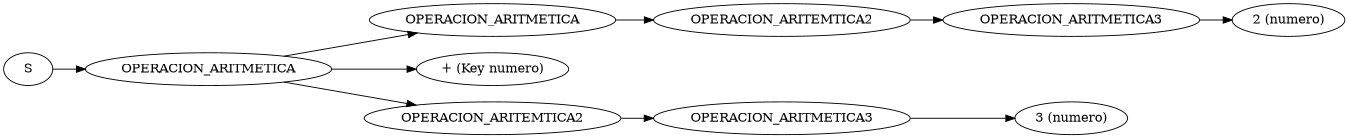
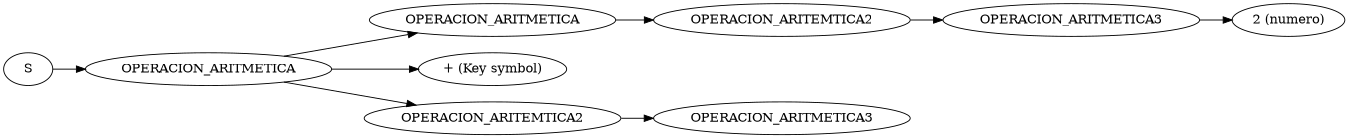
node "+ (Key numero)": label "+ (Key numero)" -> "+ (Key symbol)"
node "3 (numero)": removed
